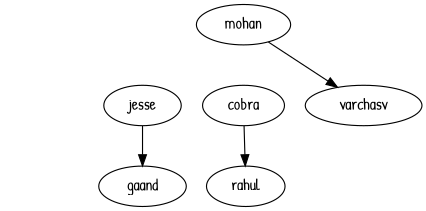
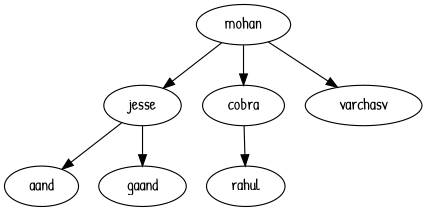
edge "mohan" -> "cobra": added
edge "mohan" -> "jesse": added
node "aand": added
